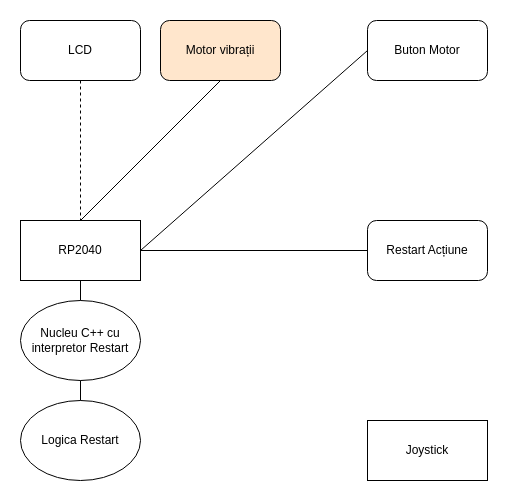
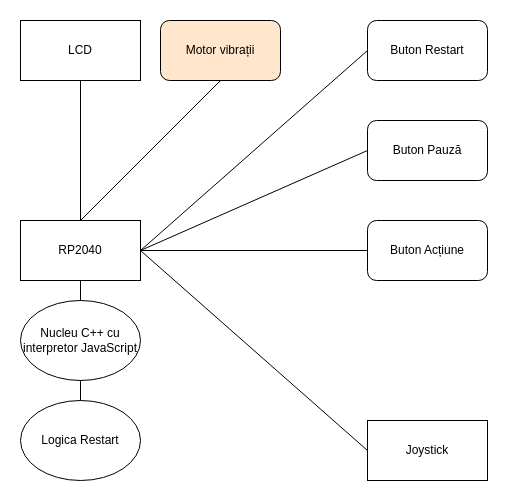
node "LCD": shape rounded rectangle -> rectangle
node "Buton Motor": label "Buton Motor" -> "Buton Restart"
edge "LCD" -- "RP2040": style dashed -> solid
node "Buton Pauză": added
edge "Buton Pauză" -- "RP2040": added
node "Restart Acțiune": label "Restart Acțiune" -> "Buton Acțiune"
node "Nucleu C++ cu interpretor Restart": label "Nucleu C++ cu interpretor Restart" -> "Nucleu C++ cu interpretor JavaScript"
edge "RP2040" -- "Joystick": added
